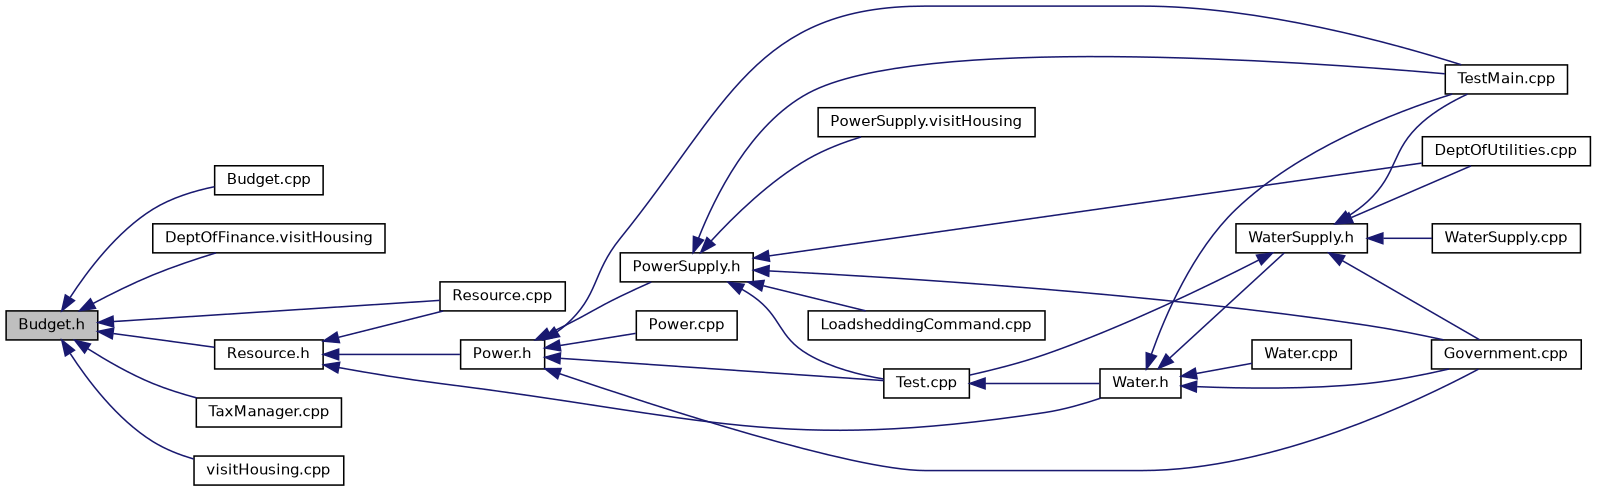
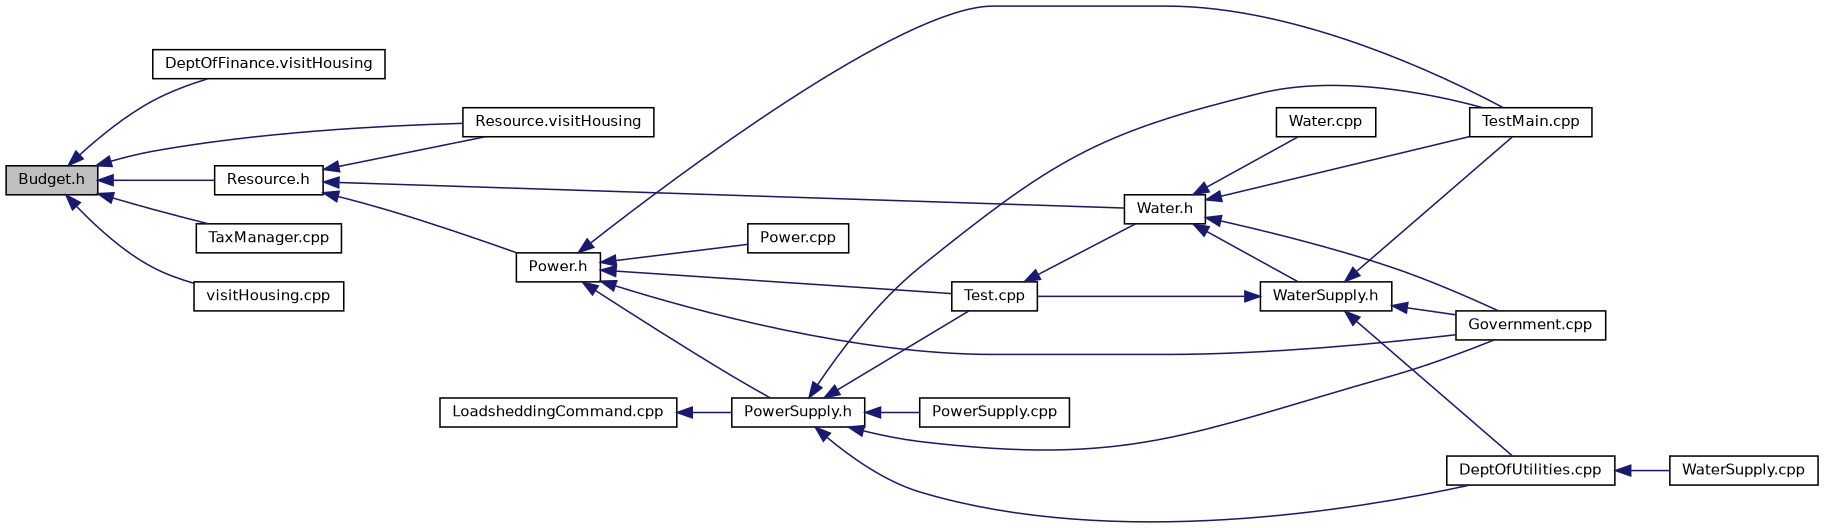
node "PowerSupply.visitHousing": label "PowerSupply.visitHousing" -> "PowerSupply.cpp"
node "Budget.cpp": removed
edge "WaterSupply.cpp" -> "WaterSupply.h": now "WaterSupply.cpp" -> "DeptOfUtilities.cpp"
node "Resource.cpp": label "Resource.cpp" -> "Resource.visitHousing"
edge "LoadsheddingCommand.cpp" -> "PowerSupply.h": reversed
